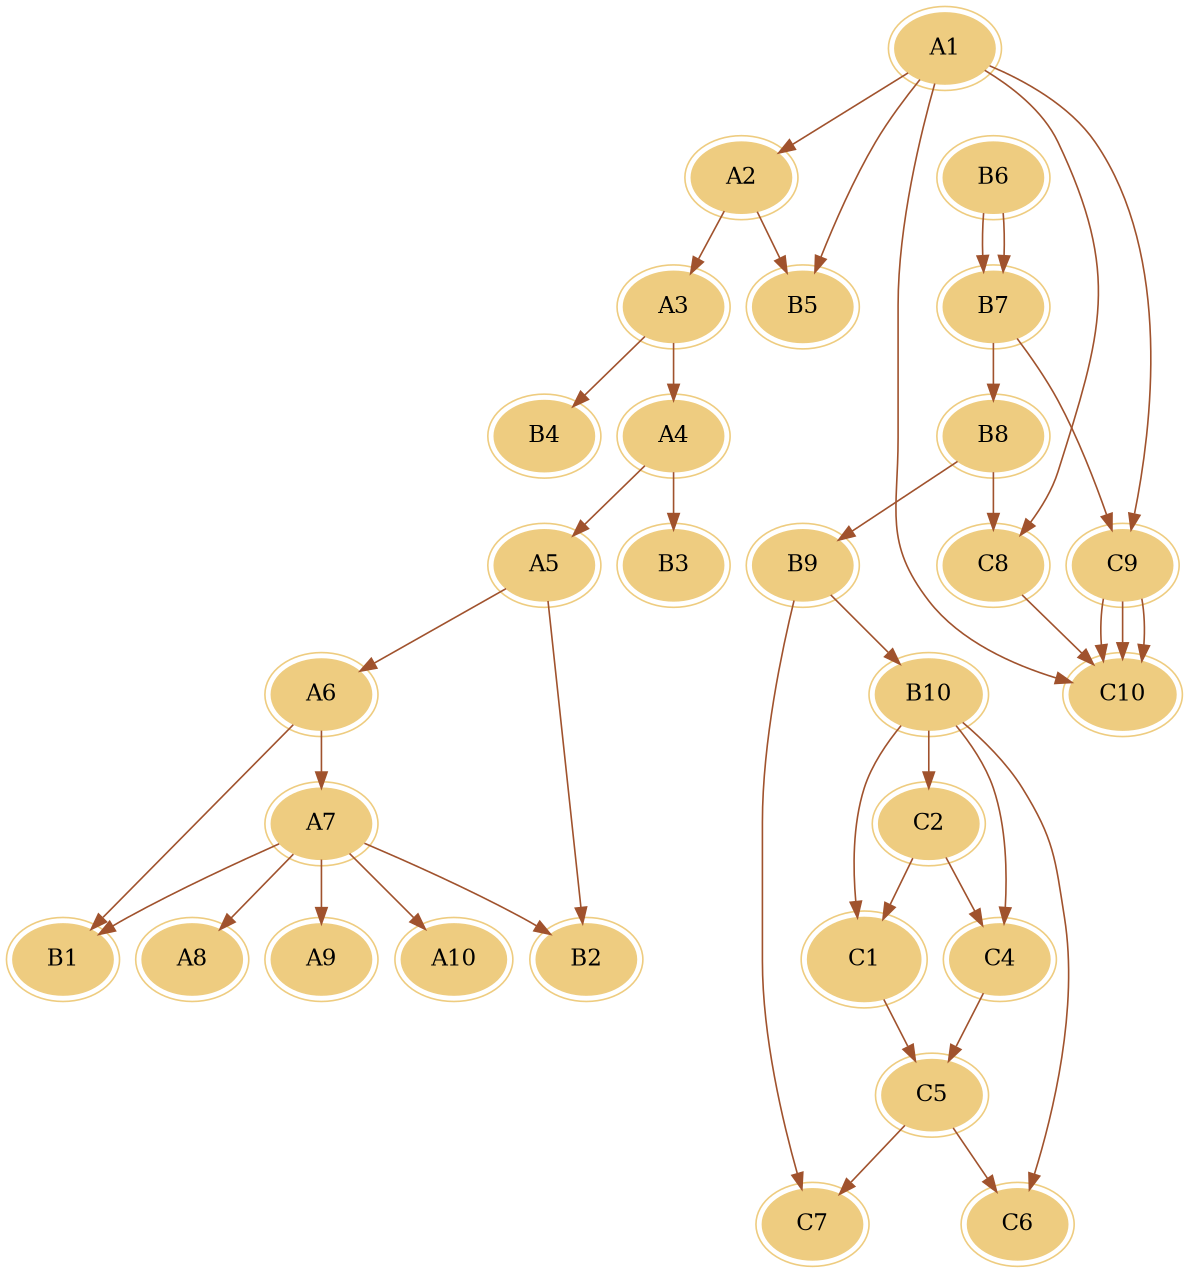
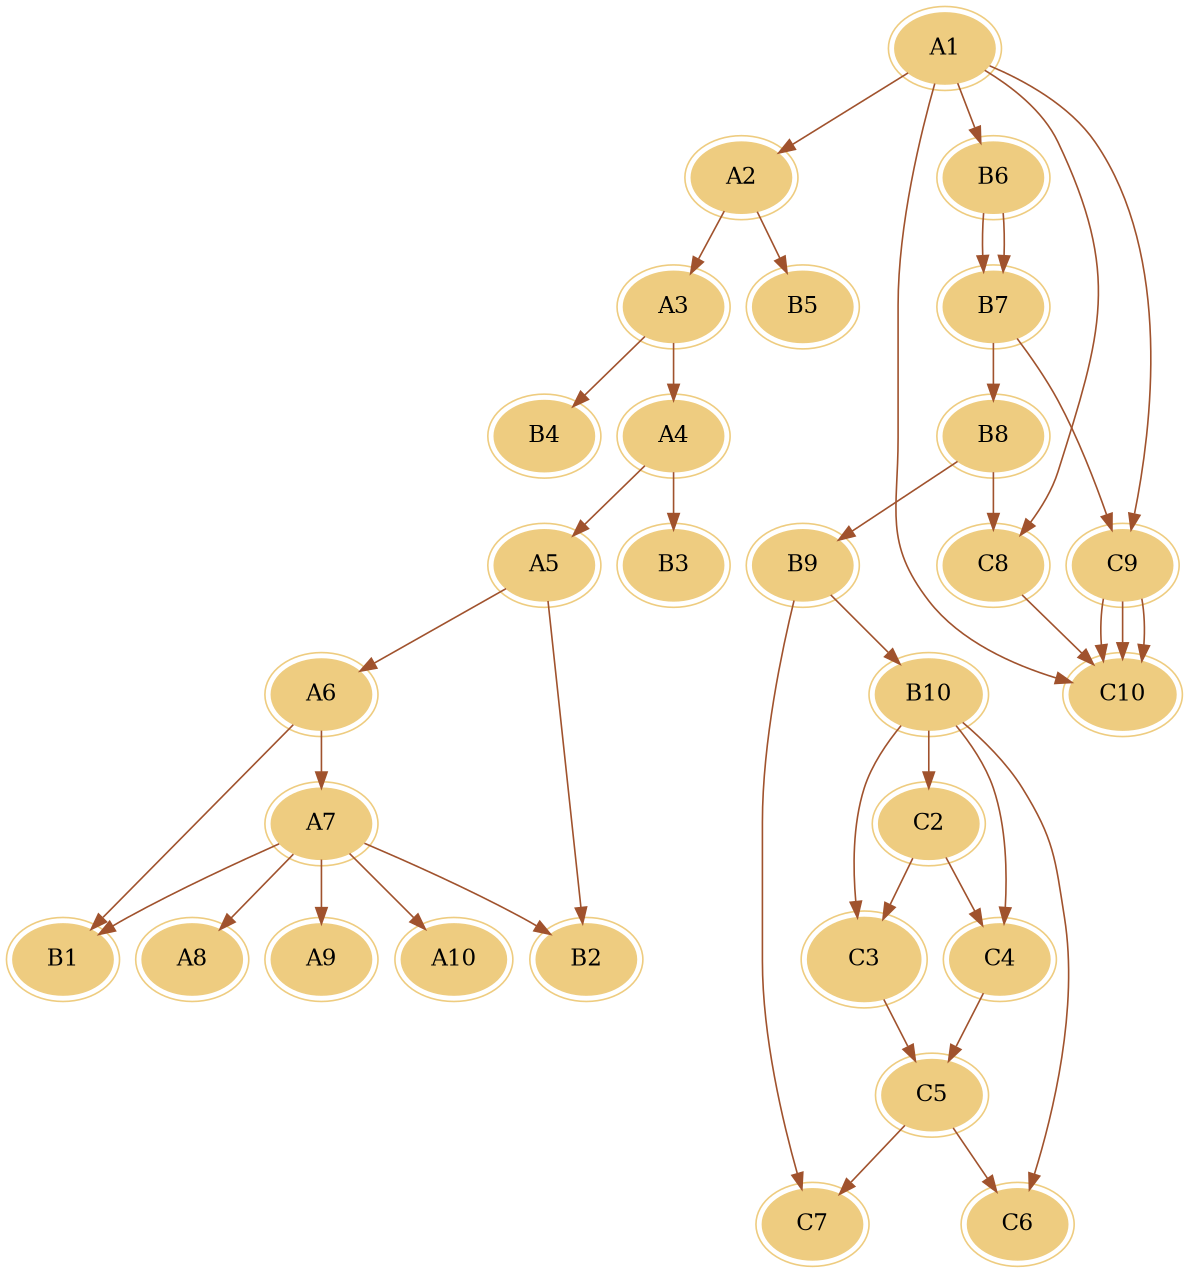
edge "A1" -> "B5": now "A1" -> "B6"
node "C1": label "C1" -> "C3"
